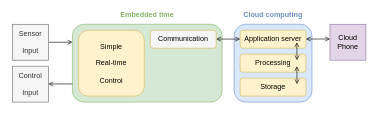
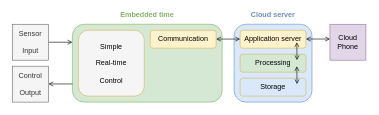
node "Cloud computing": label "Cloud computing" -> "Cloud server"
node "Communication": fillcolor #f5f5f5 -> #fff2cc
node "Simple Real-time Control": fillcolor #fff2cc -> #f5f5f5
node "Processing": fillcolor #fff2cc -> #d5e8d4
node "Control Input": label "Control Input" -> "Control Output"
node "Storage": fillcolor #fff2cc -> #dae8fc
